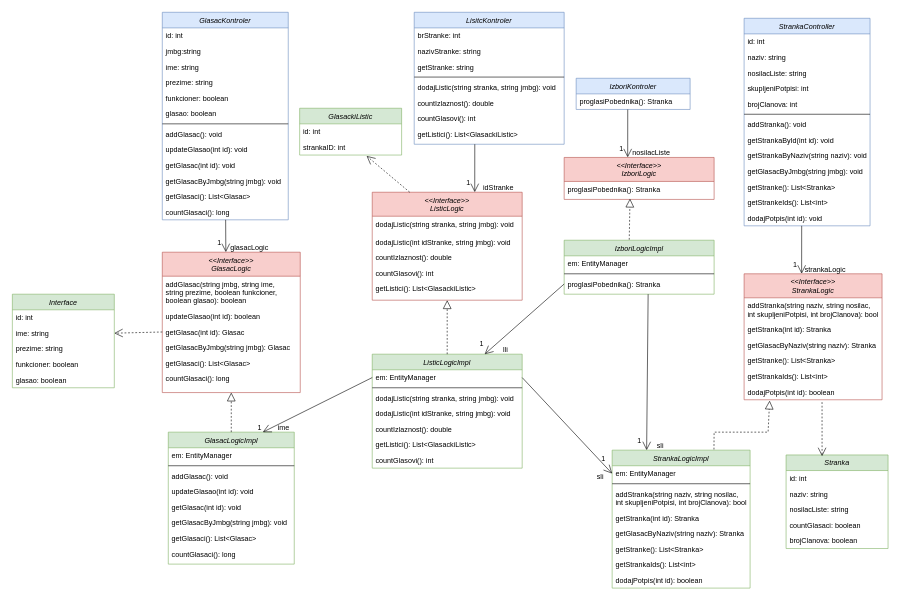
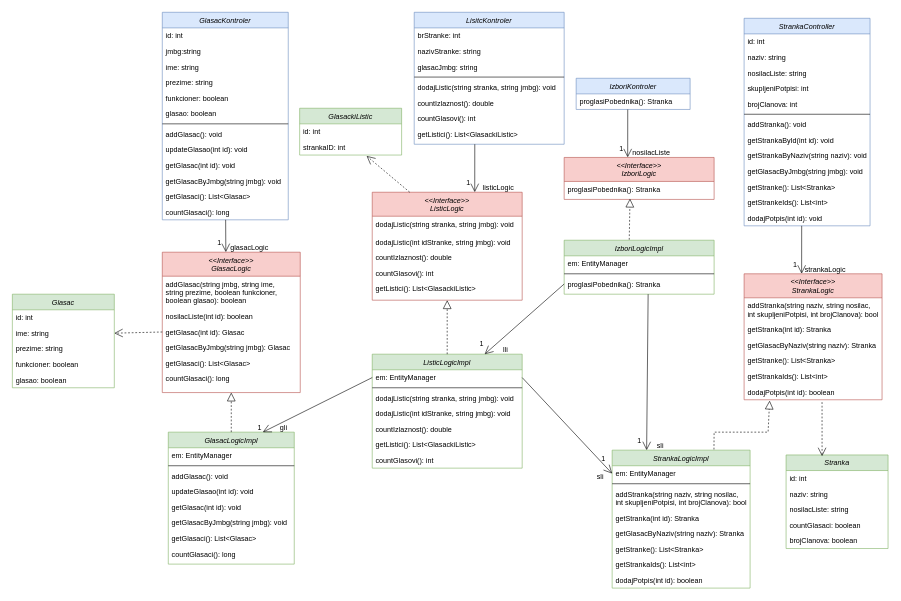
node "getStranke: string": label "getStranke: string" -> "glasacJmbg: string"
node "idStranke": label "idStranke" -> "listicLogic"
node "Interface": label "Interface" -> "Glasac"
node "updateGlasao(int id): boolean": label "updateGlasao(int id): boolean" -> "nosilacListe(int id): boolean"
node "ime": label "ime" -> "gli"
